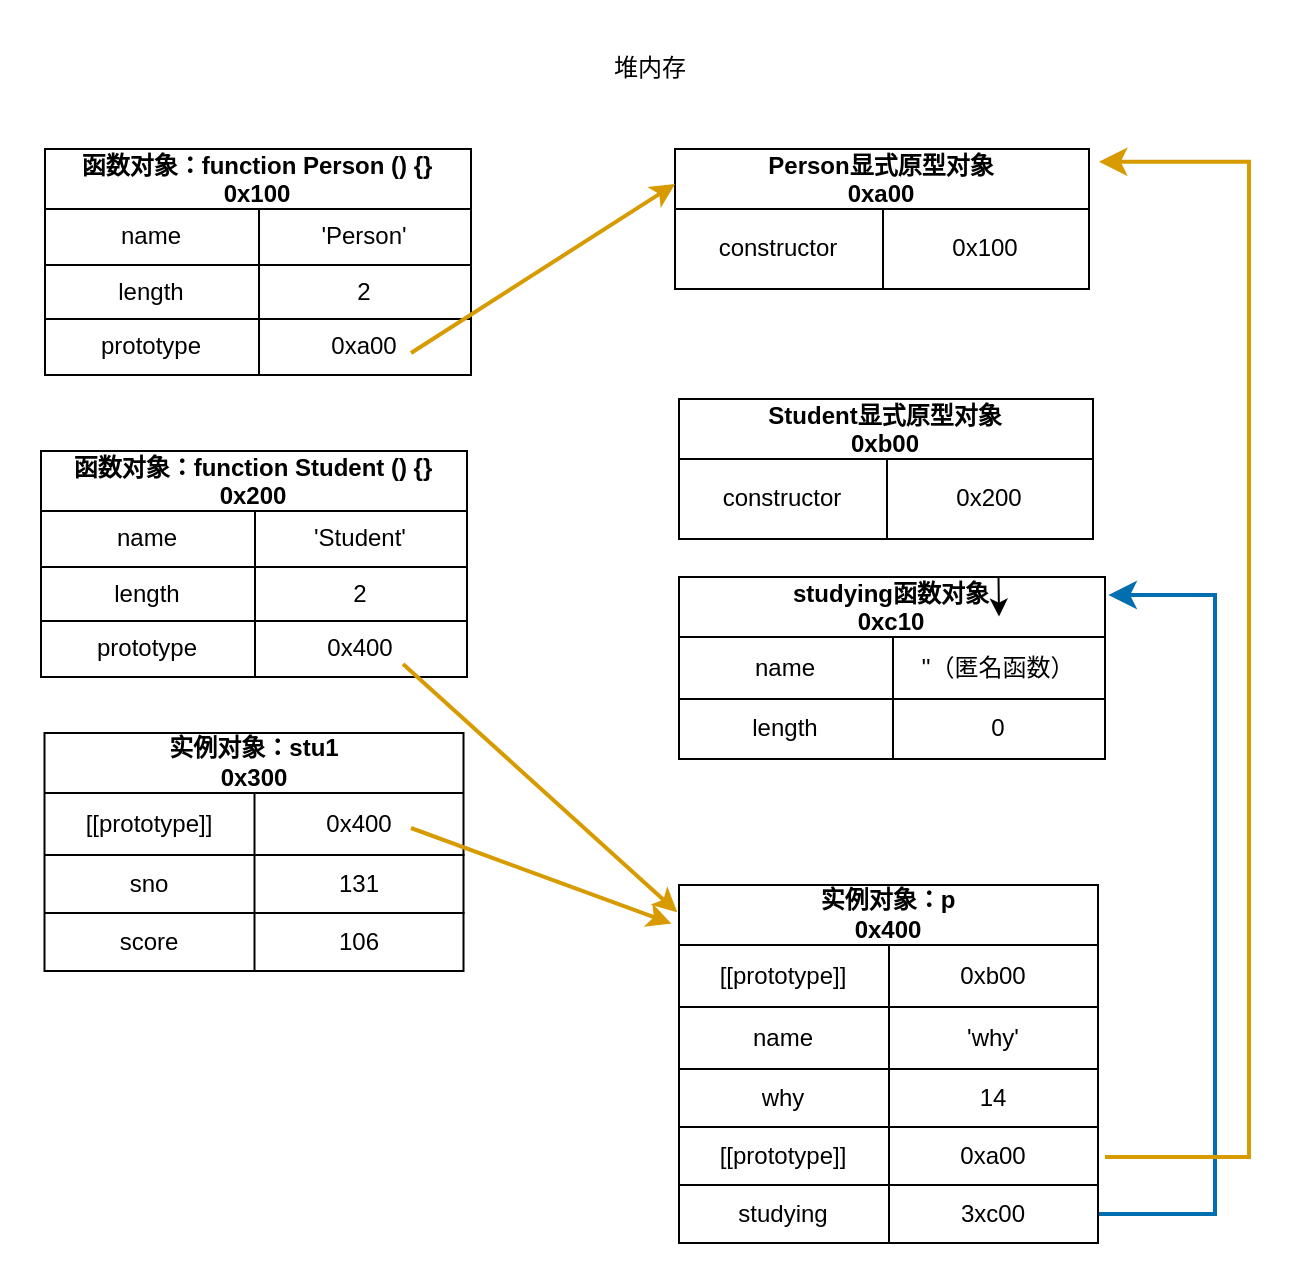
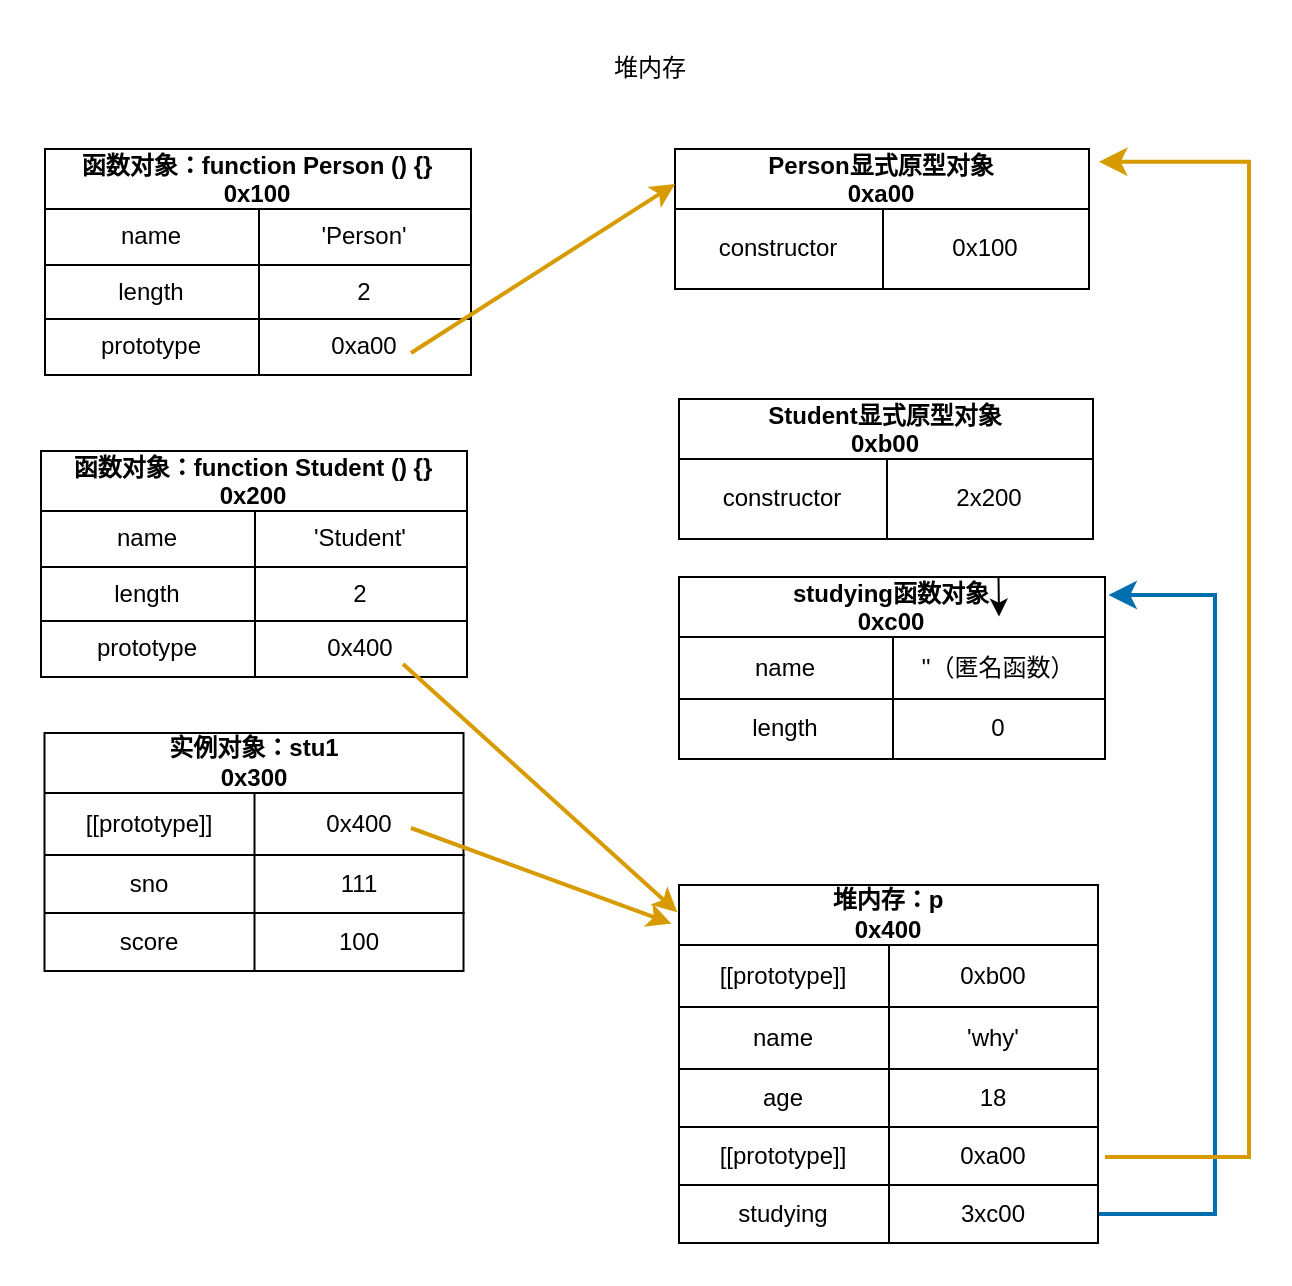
node "0x200": label "0x200" -> "2x200"
node "studying函数对象 0xc10": label "studying函数对象 0xc10" -> "studying函数对象 0xc00"
node "131": label "131" -> "111"
node "实例对象：p 0x400": label "实例对象：p 0x400" -> "堆内存：p 0x400"
node "106": label "106" -> "100"
node "why": label "why" -> "age"
node "14": label "14" -> "18"
